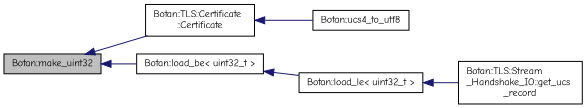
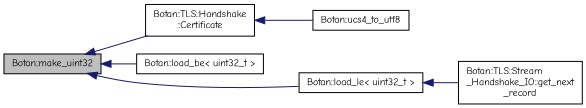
node "Botan::TLS::Certificate ::Certificate": label "Botan::TLS::Certificate ::Certificate" -> "Botan::TLS::Handshake ::Certificate"
edge "Botan::load_le< uint32_t >" -> "Botan::load_be< uint32_t >": now "Botan::load_le< uint32_t >" -> "Botan::make_uint32"
node "Botan::TLS::Stream _Handshake_IO::get_ucs _record": label "Botan::TLS::Stream _Handshake_IO::get_ucs _record" -> "Botan::TLS::Stream _Handshake_IO::get_next _record"
